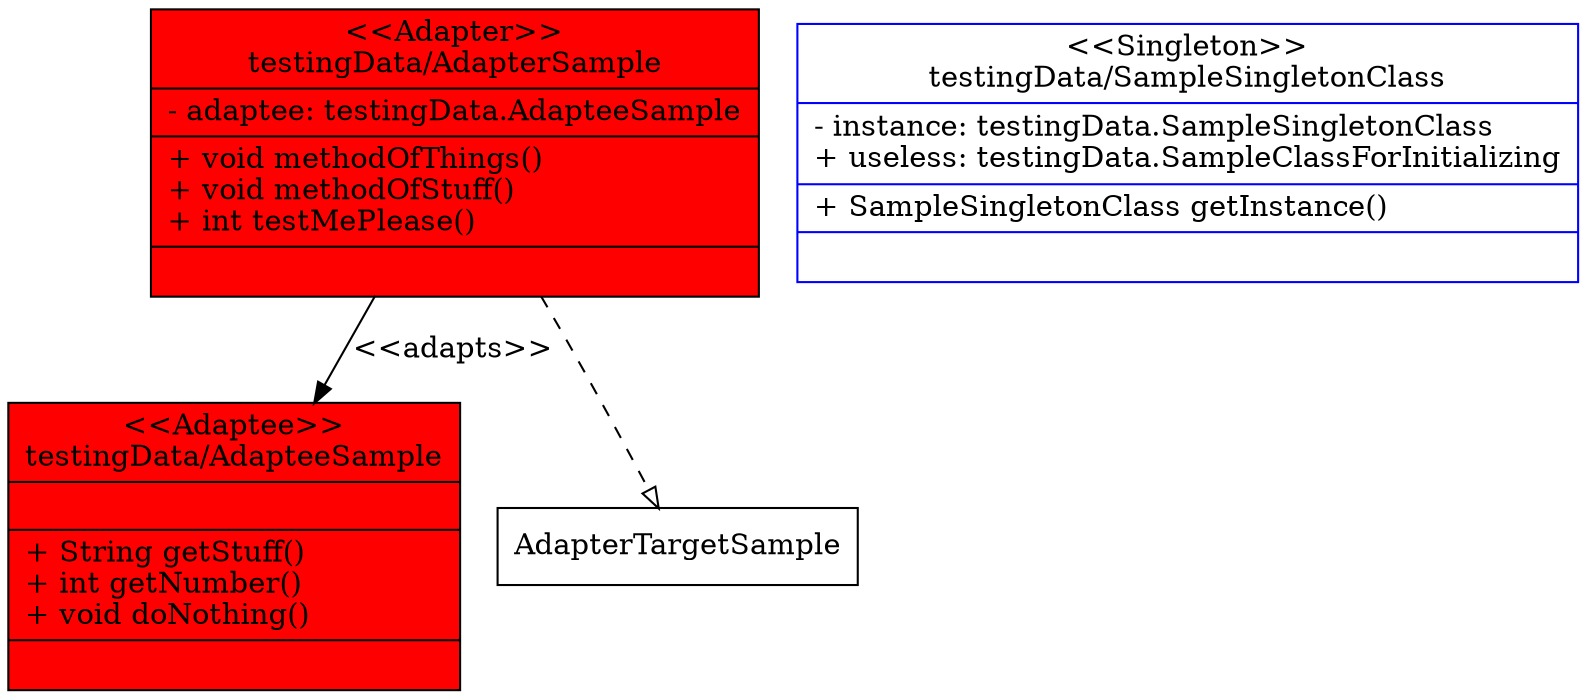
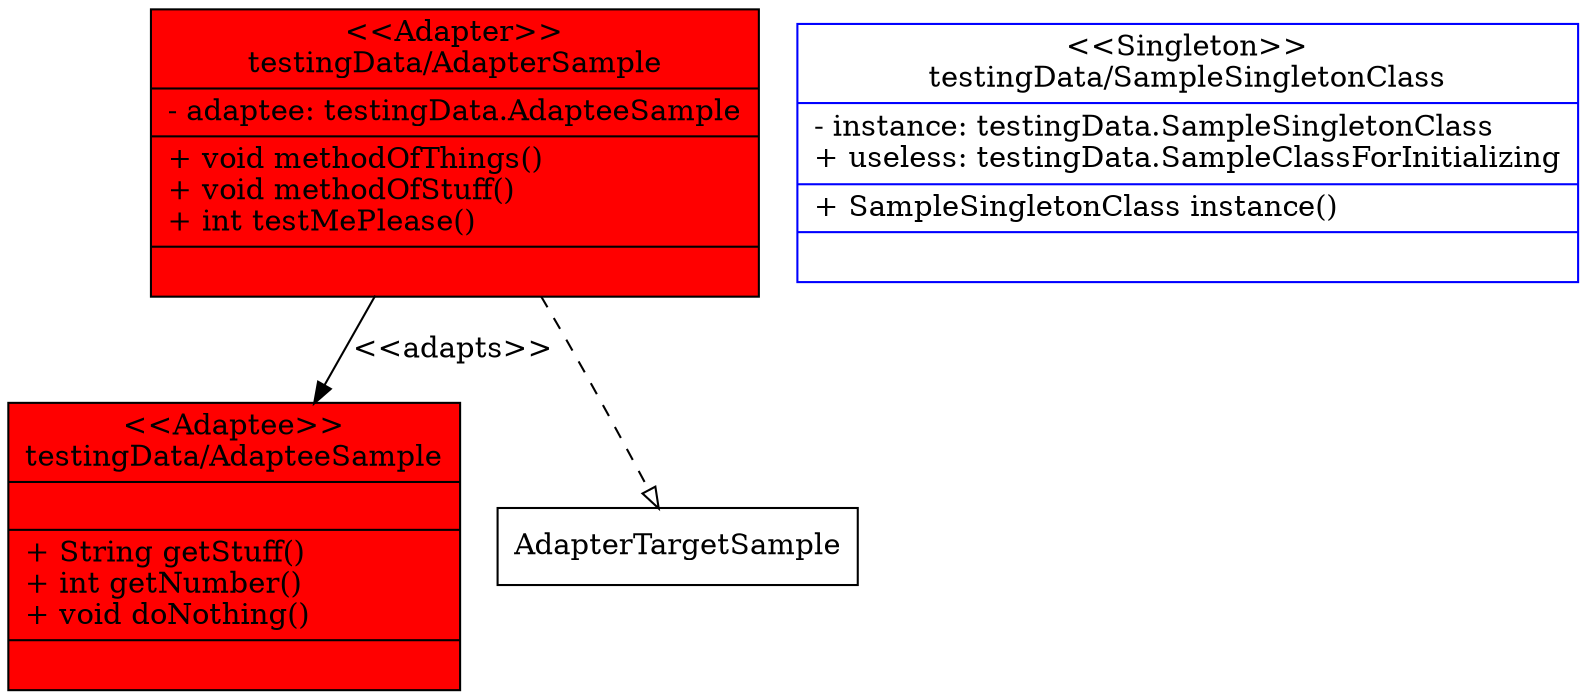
node "testingData/SampleSingletonClass": text "+ SampleSingletonClass getInstance()" -> "+ SampleSingletonClass instance()"
